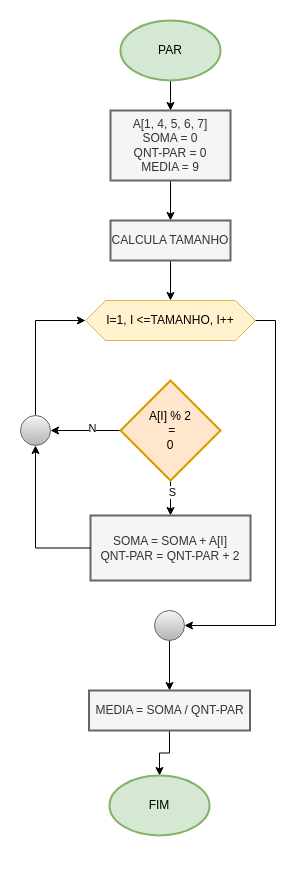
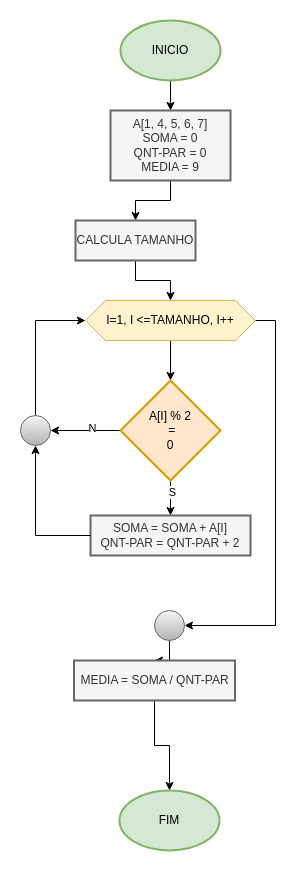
node "PAR": label "PAR" -> "INICIO"
node "CALCULA TAMANHO": moved (171, 241) -> (136, 241)
edge "I=1, I <=TAMANHO, I++" -> "A[I] % 2 = 0": added
node "SOMA = SOMA + A[I] QNT-PAR = QNT-PAR + 2": size 160x65 -> 160x40
node "MEDIA = SOMA / QNT-PAR": moved (170, 711) -> (155, 681)
node "FIM": moved (160, 806) -> (170, 821)
